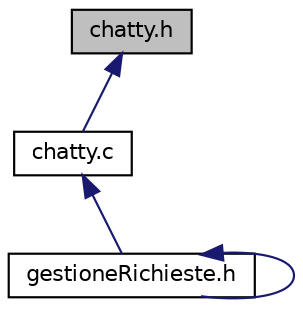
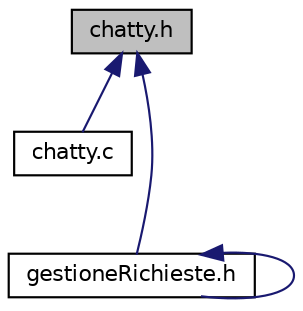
edge "gestioneRichieste.h" -> "chatty.c": now "gestioneRichieste.h" -> "chatty.h"
